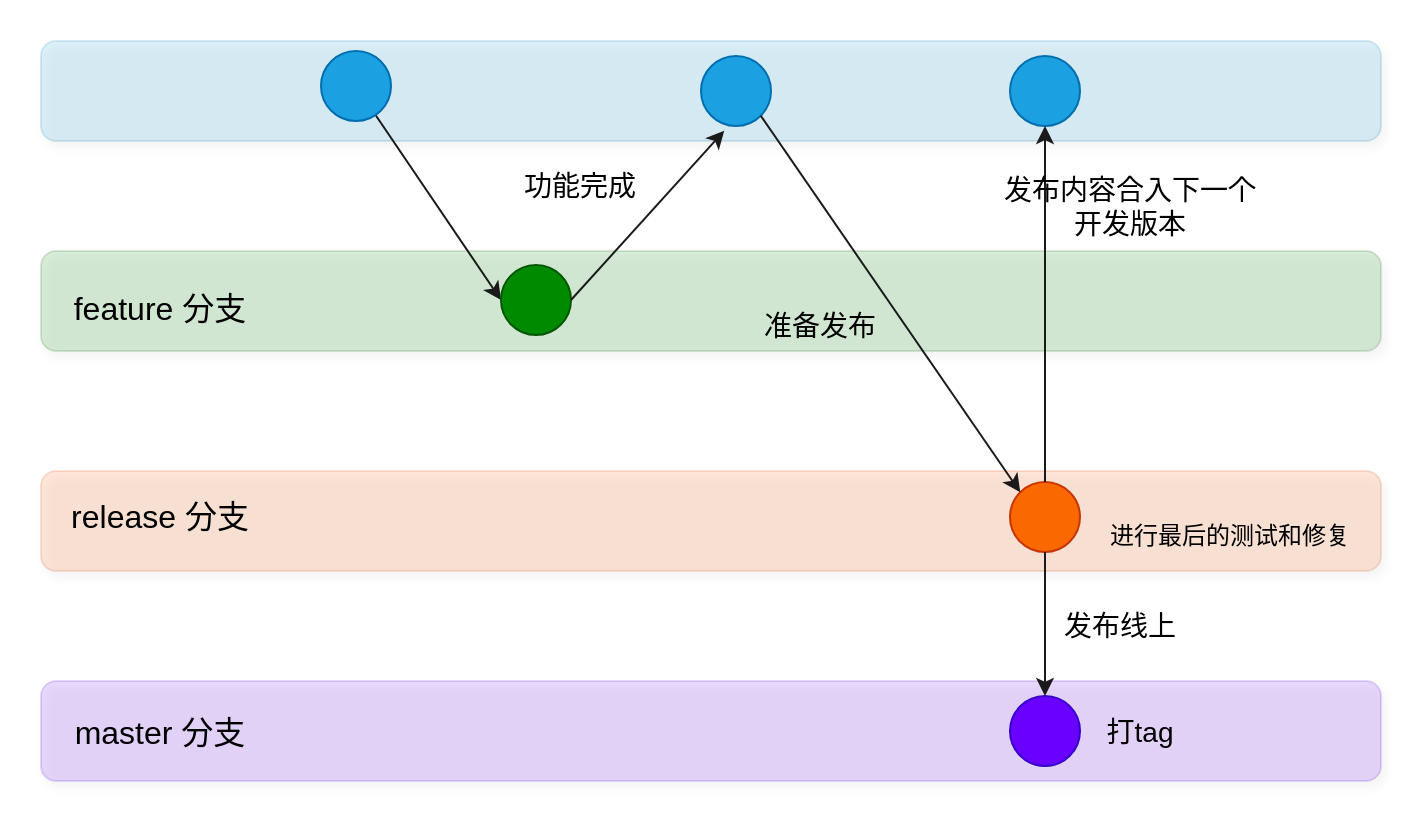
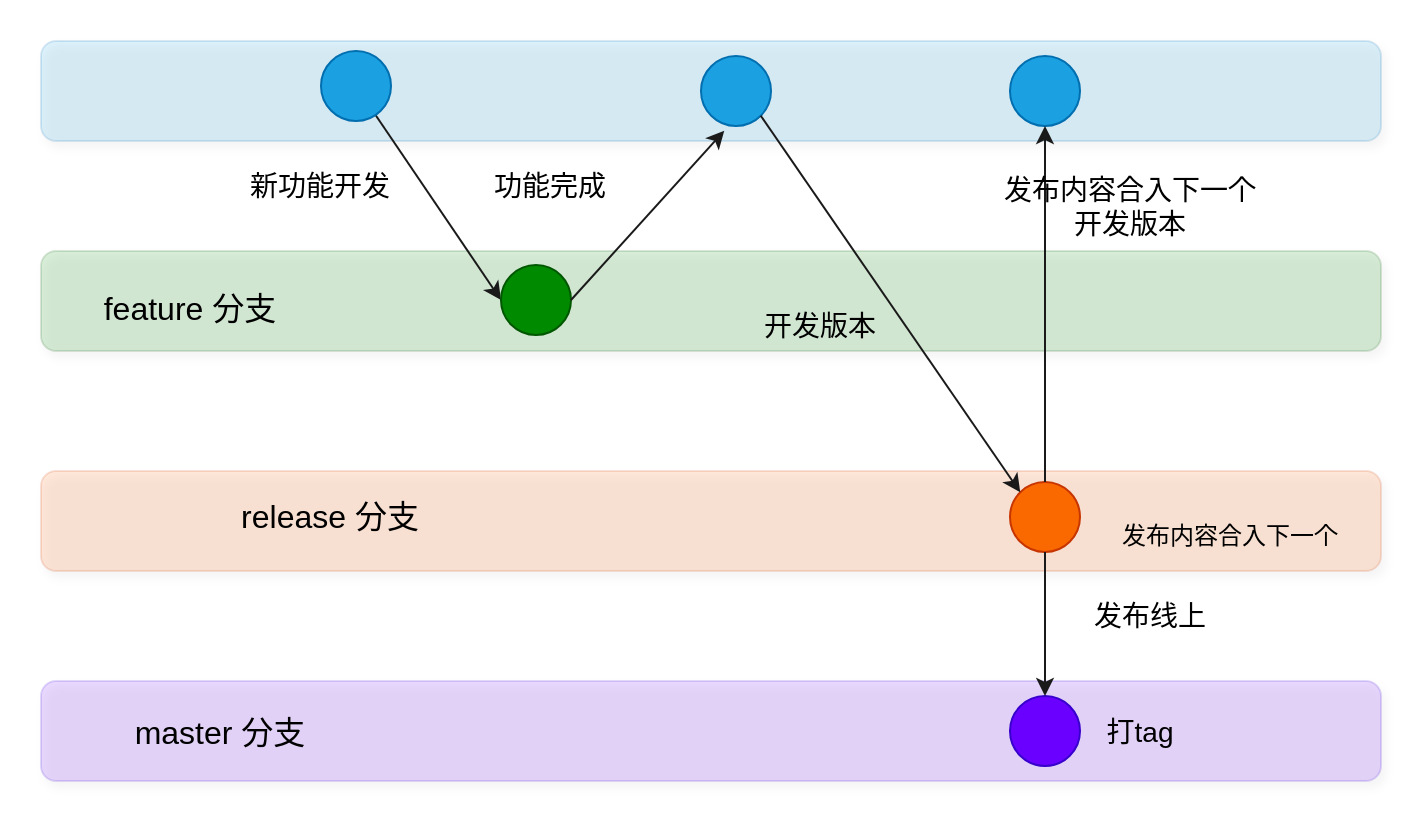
node "新功能开发": added
node "功能完成": moved (581, 186) -> (551, 186)
node "feature 分支": moved (161, 309) -> (191, 309)
node "准备发布": label "准备发布" -> "开发版本"
node "release 分支": moved (161, 517) -> (331, 517)
node "进行最后的测试和修复": label "进行最后的测试和修复" -> "发布内容合入下一个"
node "发布线上": moved (1121, 626) -> (1151, 616)
node "master 分支": moved (161, 733) -> (221, 733)
